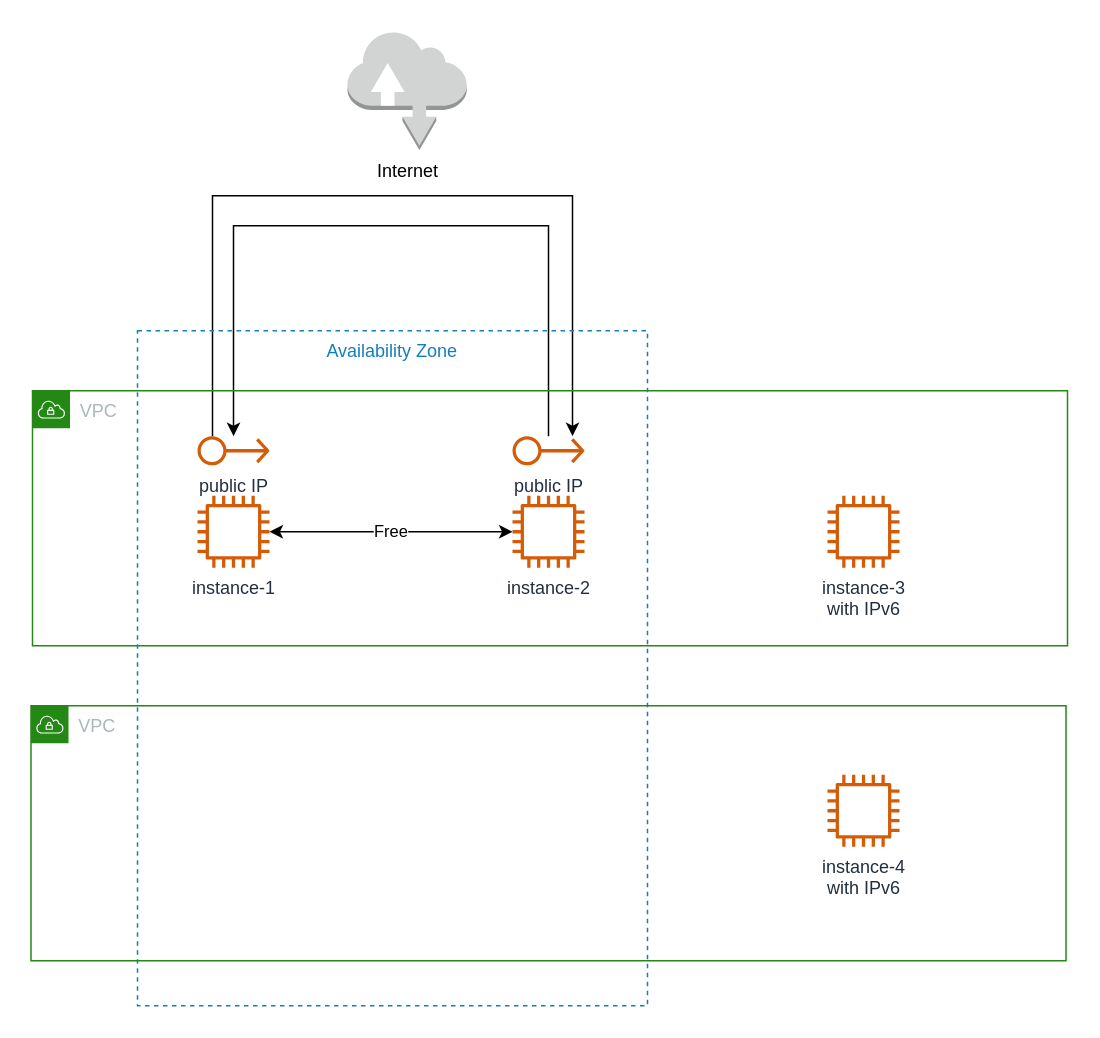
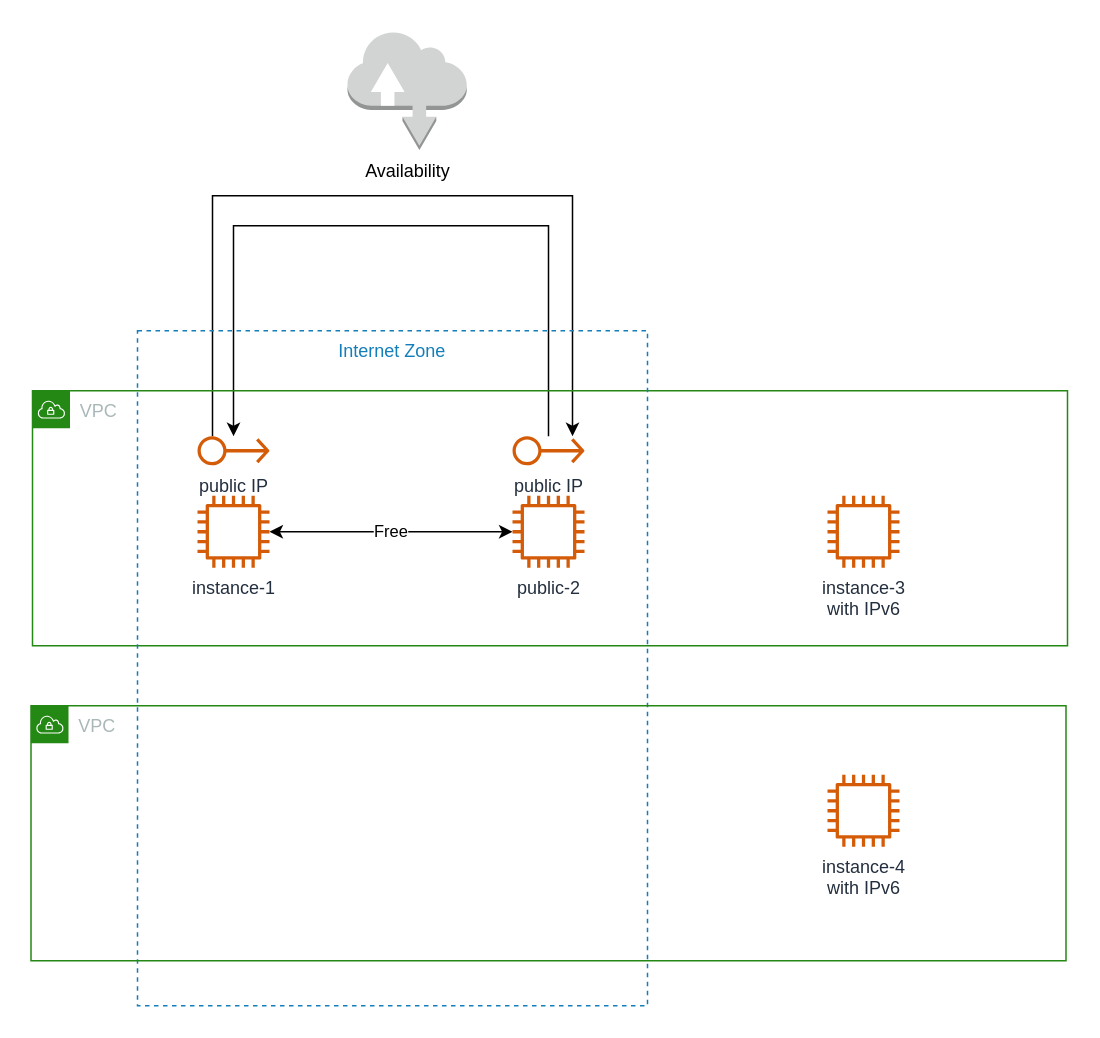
node "Internet": label "Internet" -> "Availability"
node "Availability Zone": label "Availability Zone" -> "Internet Zone"
node "instance-2": label "instance-2" -> "public-2"
